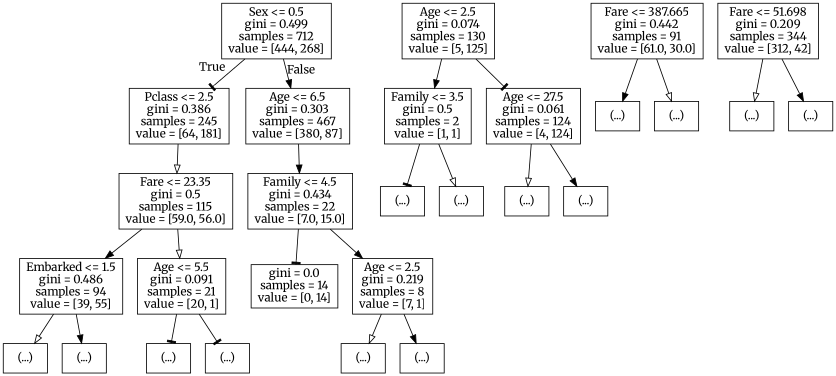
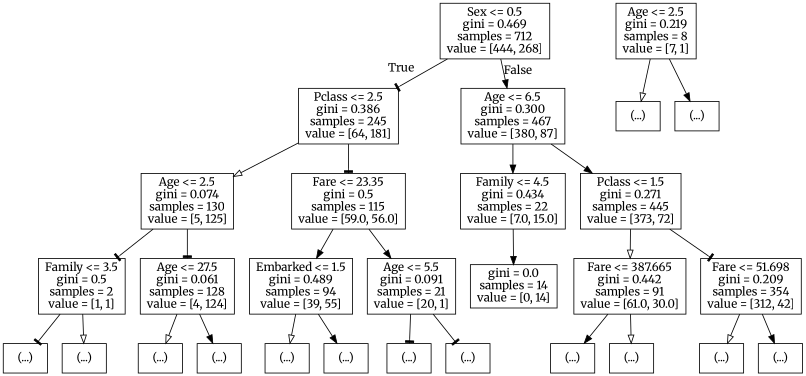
node "Sex <= 0.5 gini = 0.499 samples = 712 value = [444, 268]": label "Sex <= 0.5 gini = 0.499 samples = 712 value = [444, 268]" -> "Sex <= 0.5 gini = 0.469 samples = 712 value = [444, 268]"
node "Fare <= 51.698 gini = 0.209 samples = 344 value = [312, 42]": label "Fare <= 51.698 gini = 0.209 samples = 344 value = [312, 42]" -> "Fare <= 51.698 gini = 0.209 samples = 354 value = [312, 42]"
edge "Age <= 2.5 gini = 0.074 samples = 130 value = [5, 125]" -> "Family <= 3.5 gini = 0.5 samples = 2 value = [1, 1]": arrowhead normal -> tee
node "Age <= 6.5 gini = 0.303 samples = 467 value = [380, 87]": label "Age <= 6.5 gini = 0.303 samples = 467 value = [380, 87]" -> "Age <= 6.5 gini = 0.300 samples = 467 value = [380, 87]"
node "Age <= 27.5 gini = 0.061 samples = 124 value = [4, 124]": label "Age <= 27.5 gini = 0.061 samples = 124 value = [4, 124]" -> "Age <= 27.5 gini = 0.061 samples = 128 value = [4, 124]"
edge "Pclass <= 2.5 gini = 0.386 samples = 245 value = [64, 181]" -> "Fare <= 23.35 gini = 0.5 samples = 115 value = [59.0, 56.0]": arrowhead onormal -> tee
edge "Pclass <= 2.5 gini = 0.386 samples = 245 value = [64, 181]" -> "Age <= 2.5 gini = 0.074 samples = 130 value = [5, 125]": added
node "Pclass <= 1.5 gini = 0.271 samples = 445 value = [373, 72]": added
edge "Fare <= 23.35 gini = 0.5 samples = 115 value = [59.0, 56.0]" -> "Age <= 5.5 gini = 0.091 samples = 21 value = [20, 1]": arrowhead onormal -> normal
edge "Family <= 4.5 gini = 0.434 samples = 22 value = [7.0, 15.0]" -> "Age <= 2.5 gini = 0.219 samples = 8 value = [7, 1]": removed
edge "Family <= 4.5 gini = 0.434 samples = 22 value = [7.0, 15.0]" -> "gini = 0.0 samples = 14 value = [0, 14]": arrowhead tee -> normal
node "Embarked <= 1.5 gini = 0.486 samples = 94 value = [39, 55]": label "Embarked <= 1.5 gini = 0.486 samples = 94 value = [39, 55]" -> "Embarked <= 1.5 gini = 0.489 samples = 94 value = [39, 55]"
